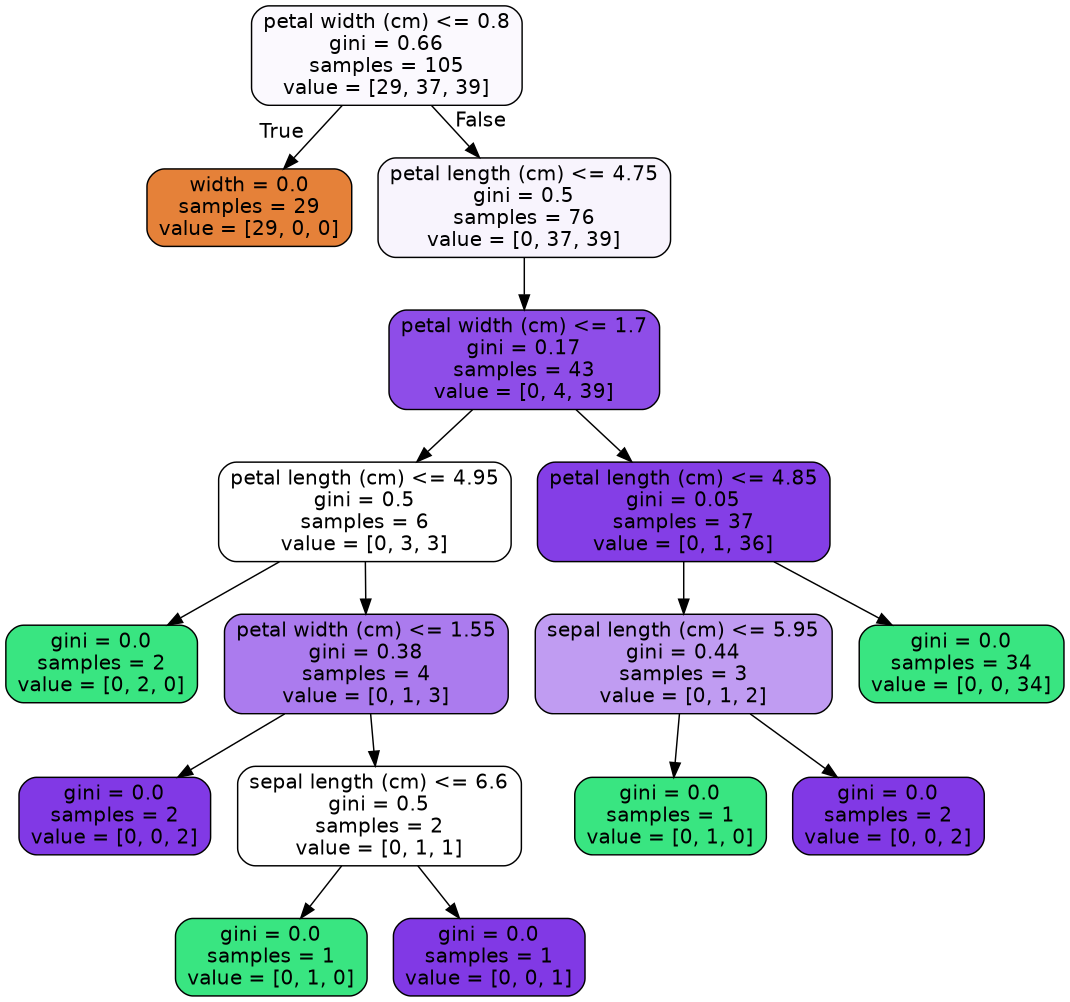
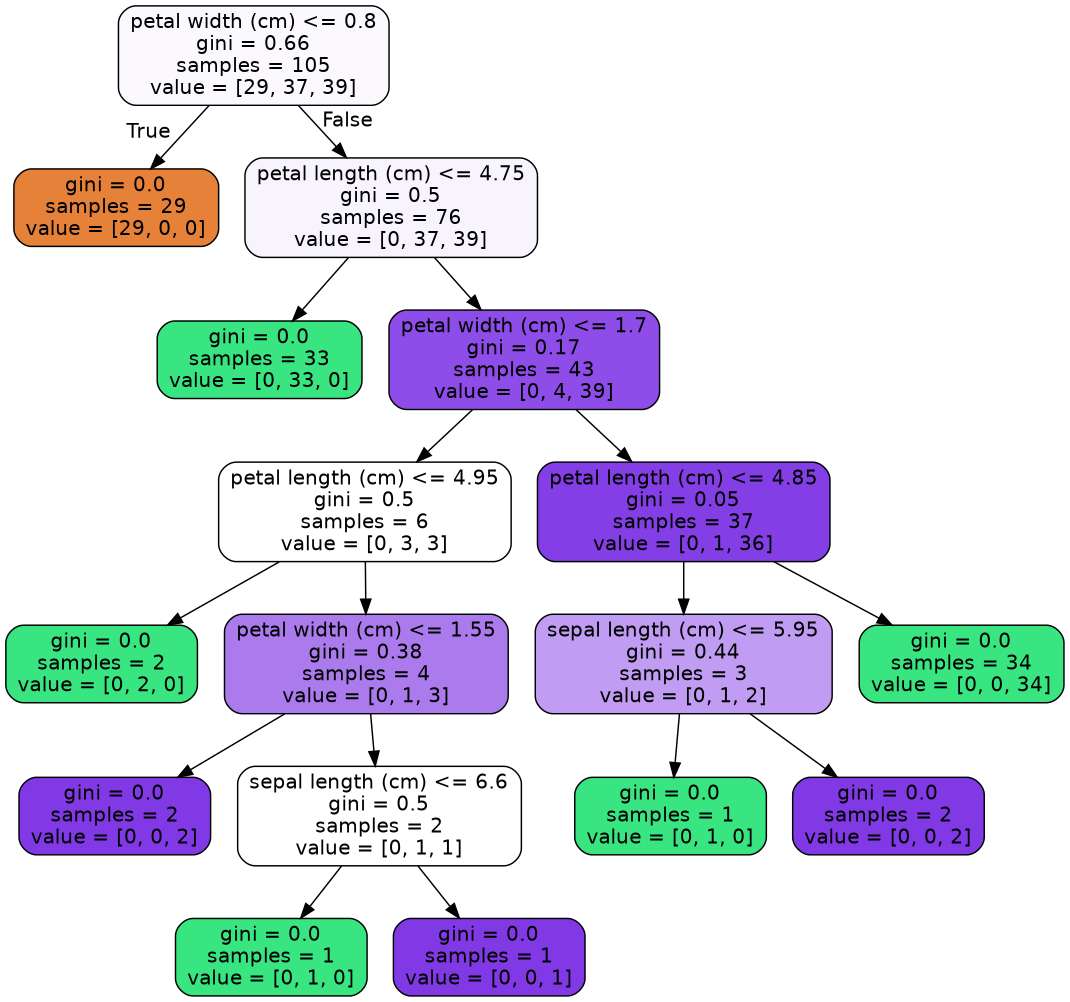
node "width = 0.0 samples = 29 value = [29, 0, 0]": label "width = 0.0 samples = 29 value = [29, 0, 0]" -> "gini = 0.0 samples = 29 value = [29, 0, 0]"
node "gini = 0.0 samples = 33 value = [0, 33, 0]": added
